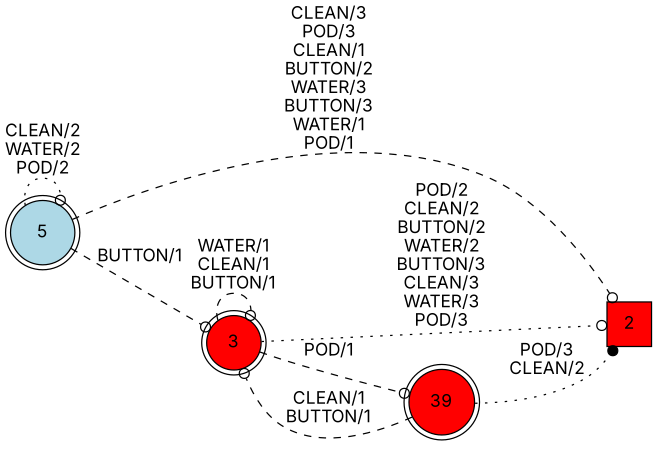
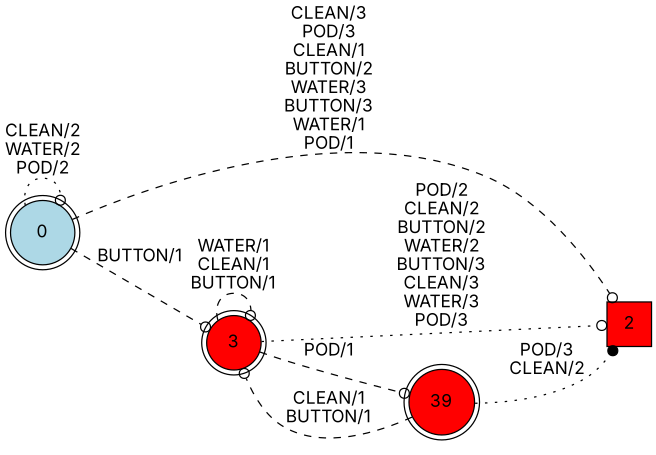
node "5": label "5" -> "0"
